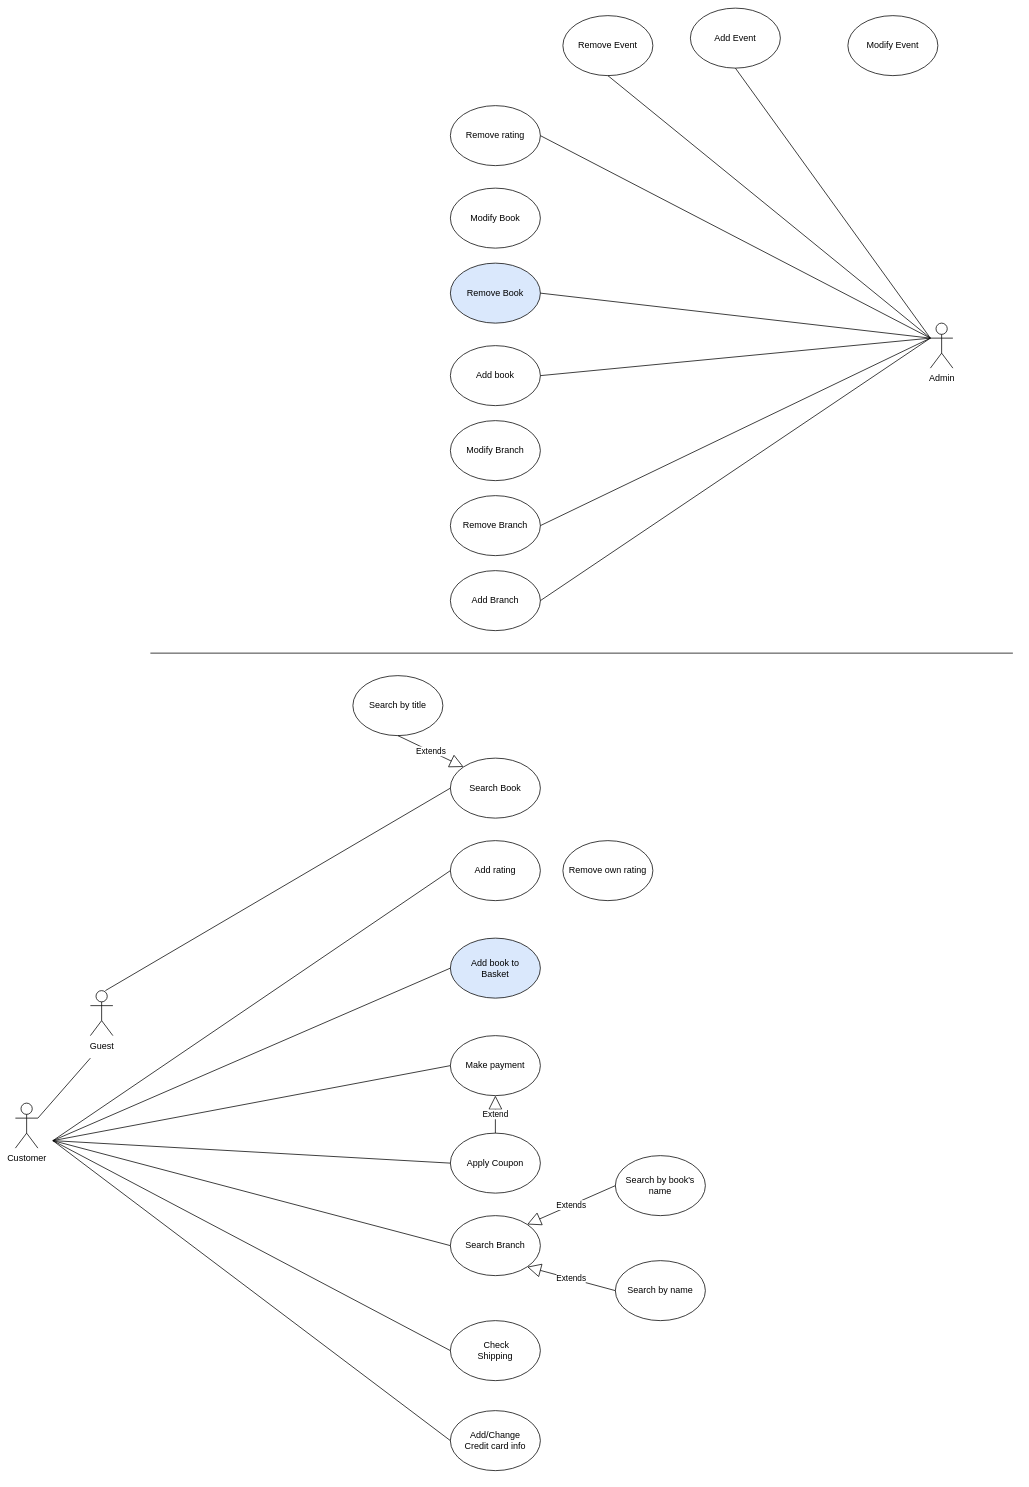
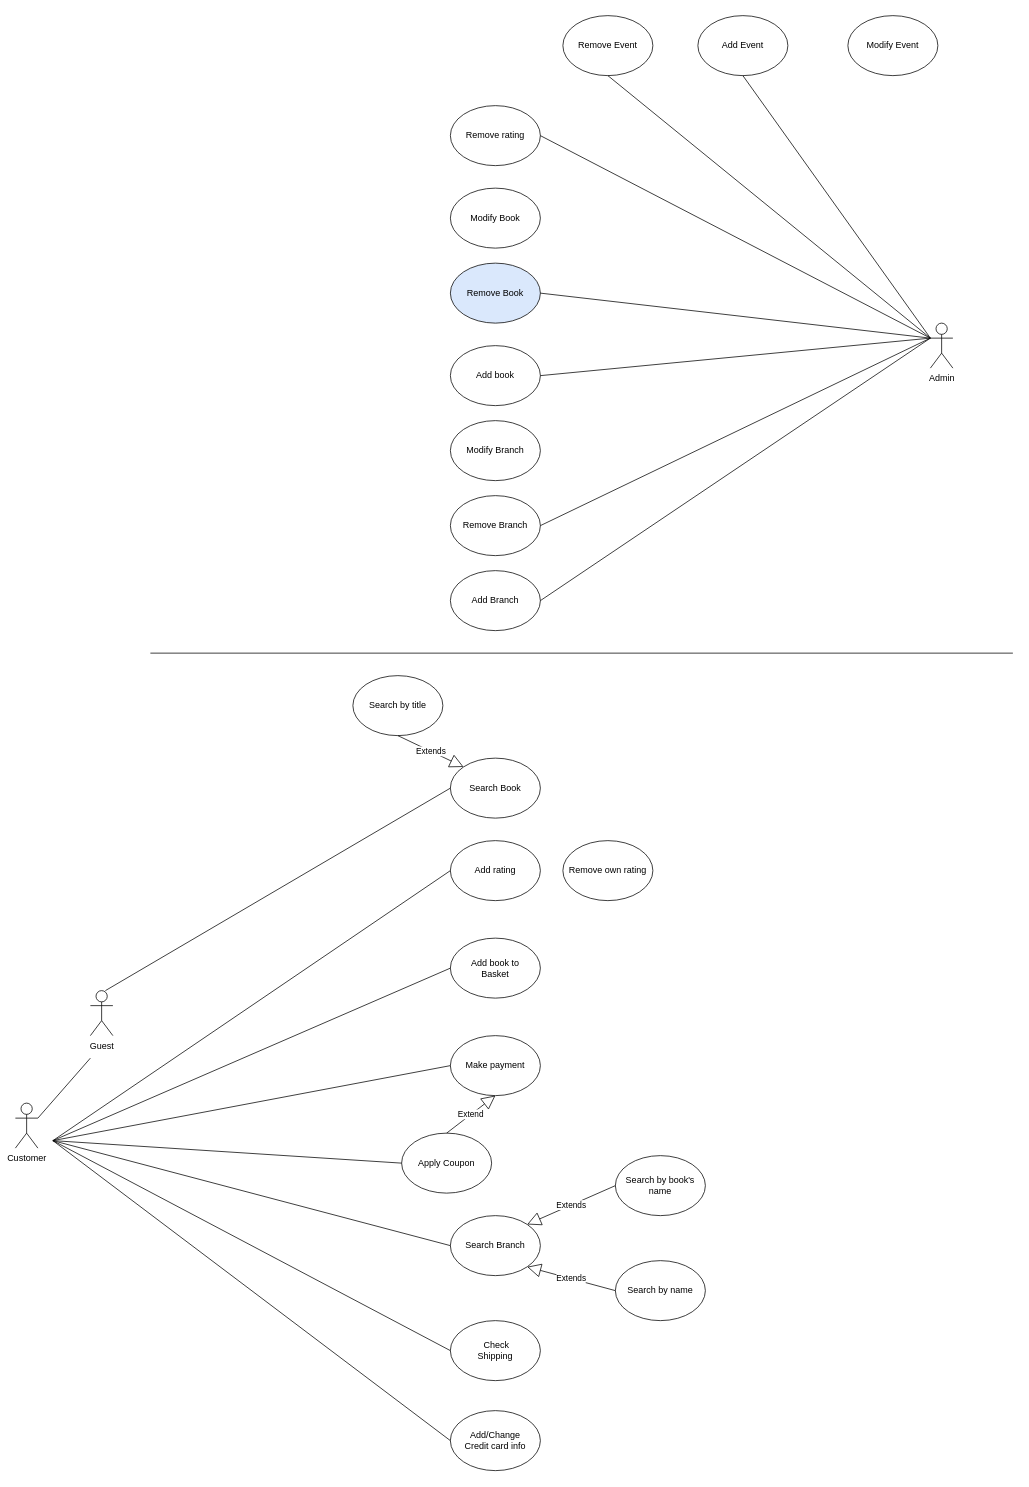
node "Add Event": moved (735, 38) -> (743, 45)
node "Add book to Basket": fillcolor #dae8fc -> #ffffff
node "Apply Coupon": moved (495, 1163) -> (447, 1163)
